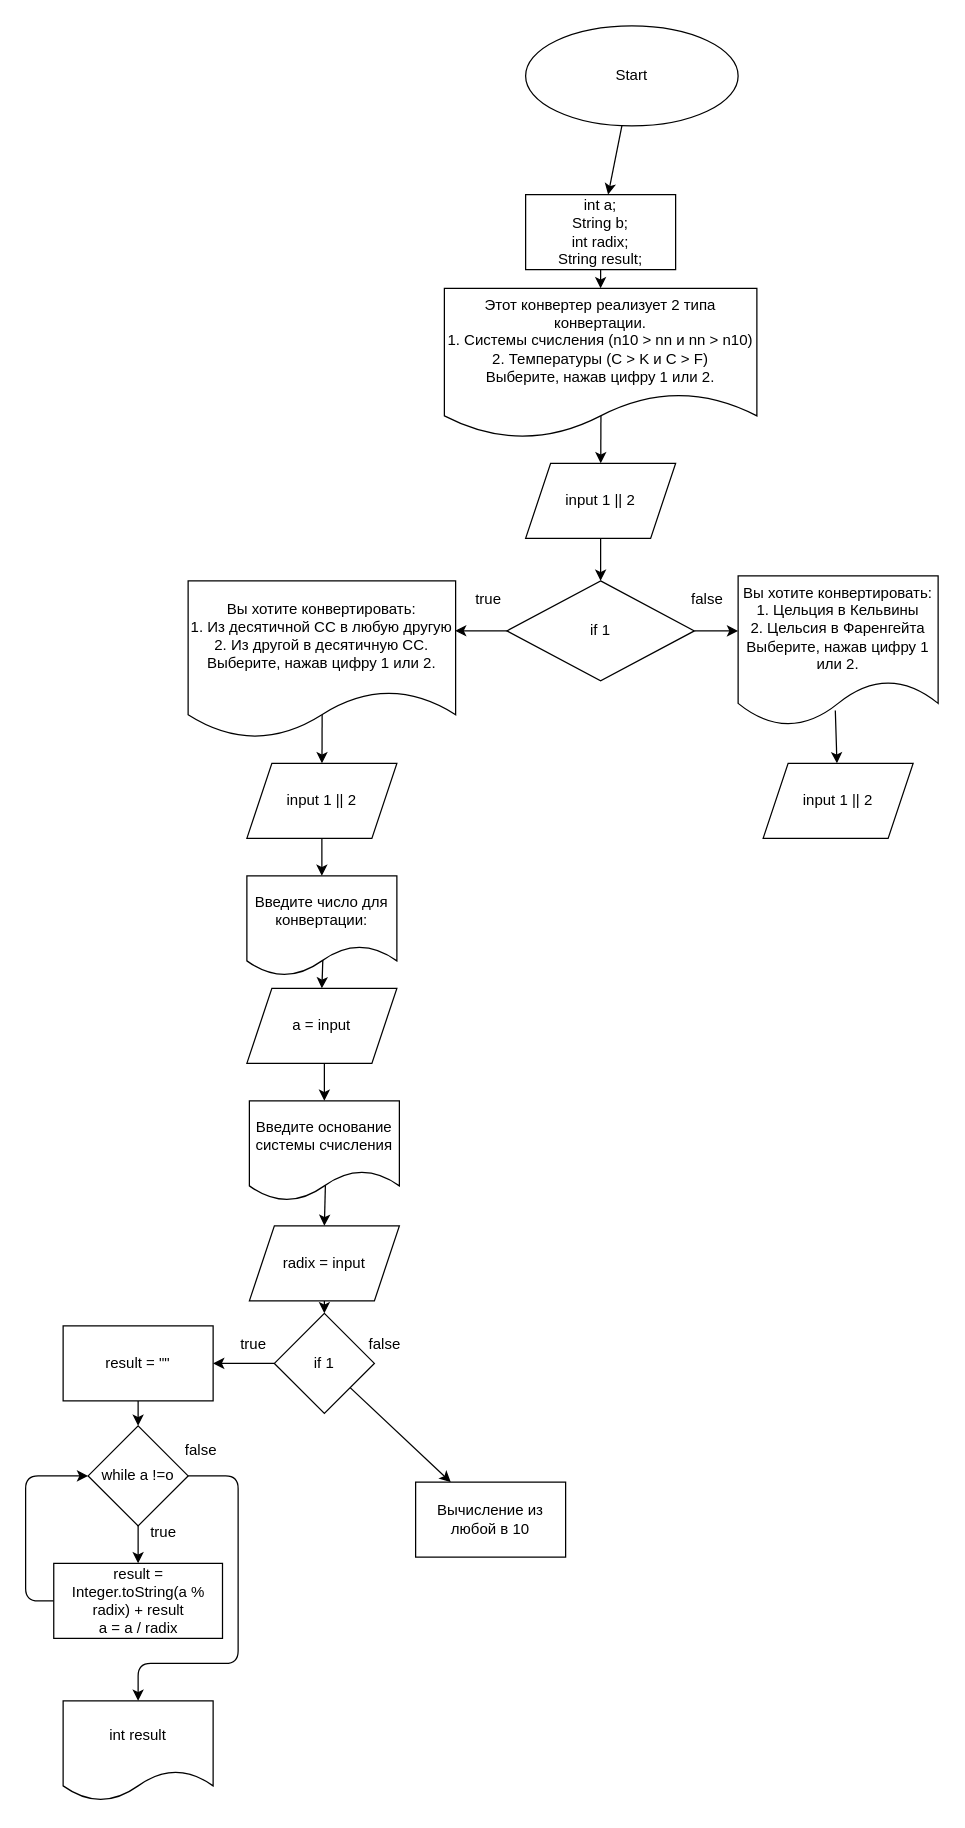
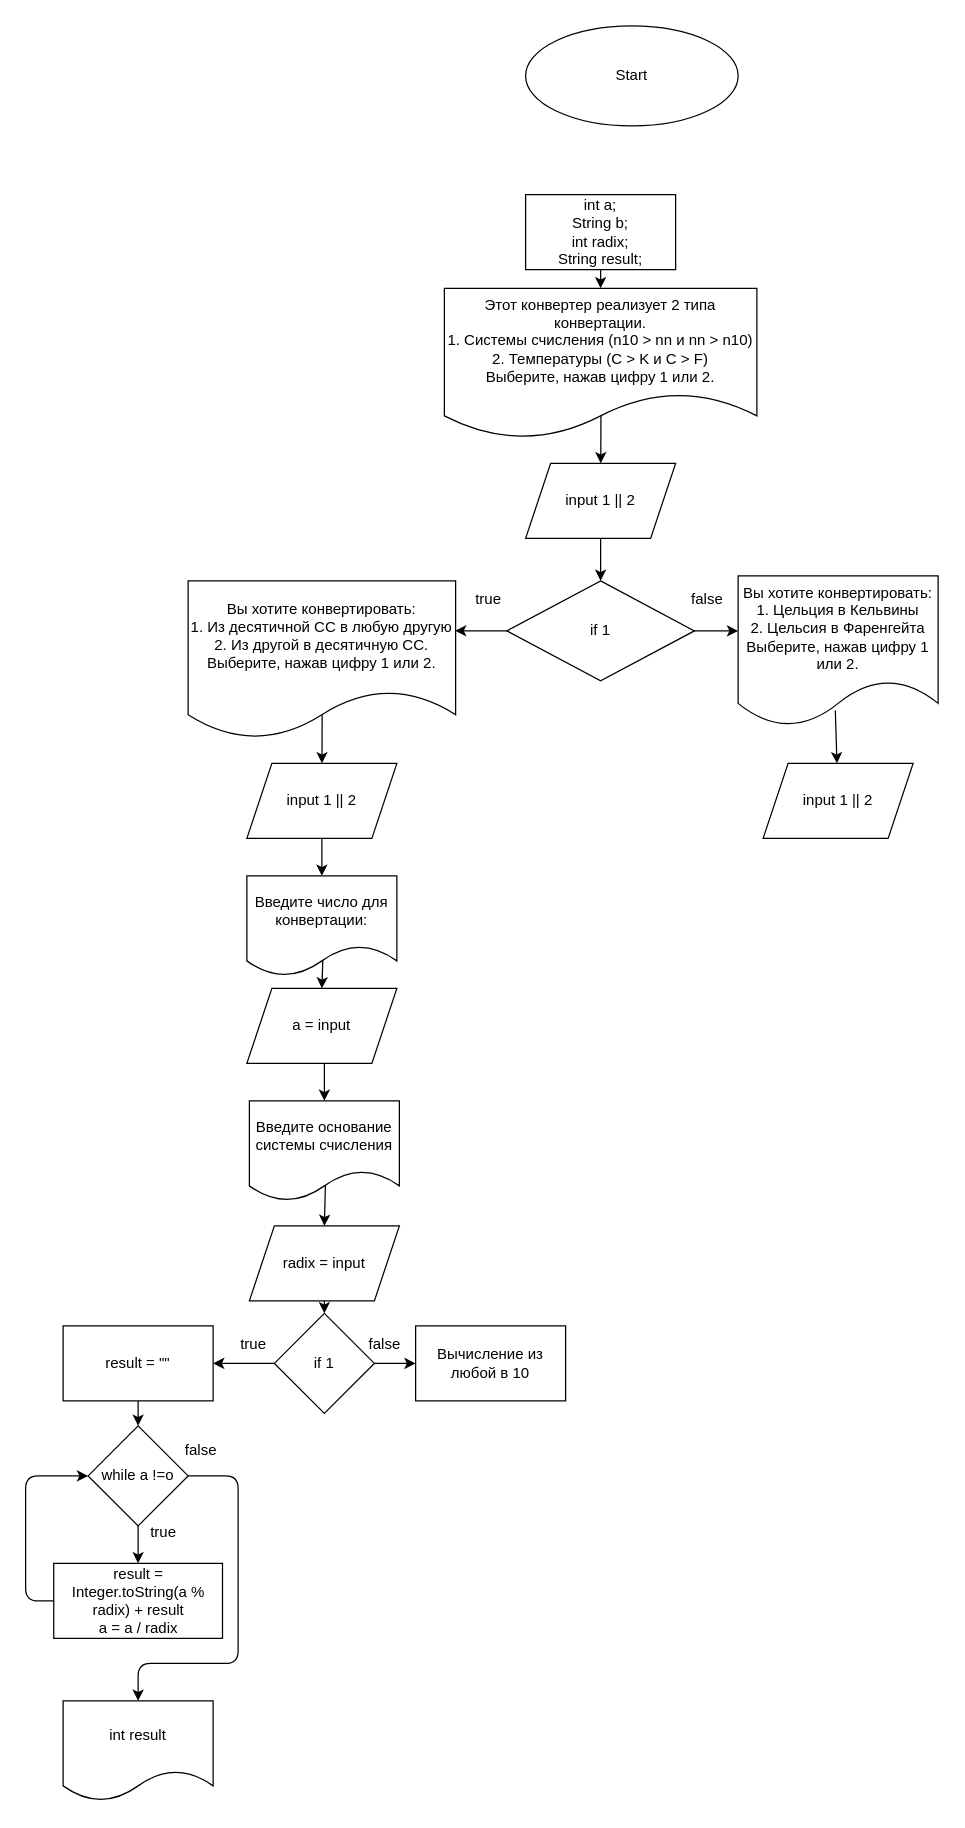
edge "Start" -> "int a; String b; int radix; String result;": removed
node "Вычисление из любой в 10": moved (491, 1519) -> (491, 1363)
